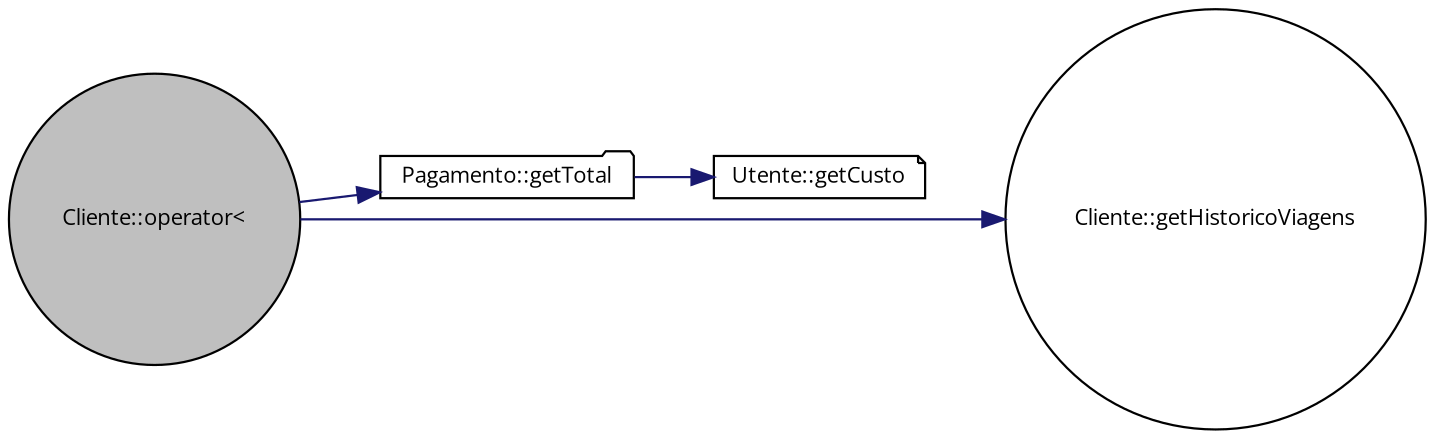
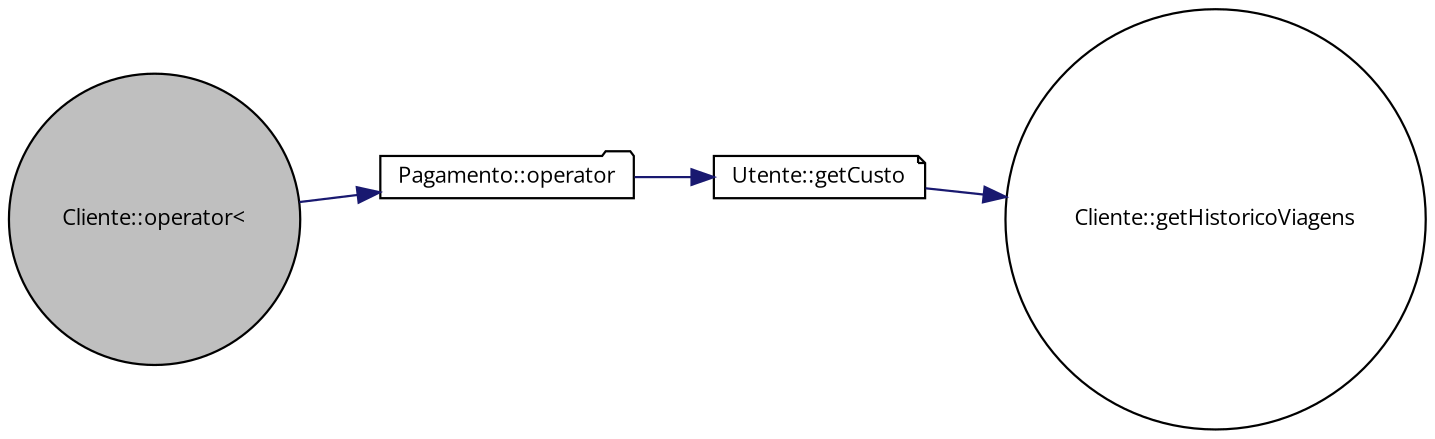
node "Pagamento::getTotal": label "Pagamento::getTotal" -> "Pagamento::operator"
edge "Cliente::operator<" -> "Cliente::getHistoricoViagens": now "Utente::getCusto" -> "Cliente::getHistoricoViagens"
